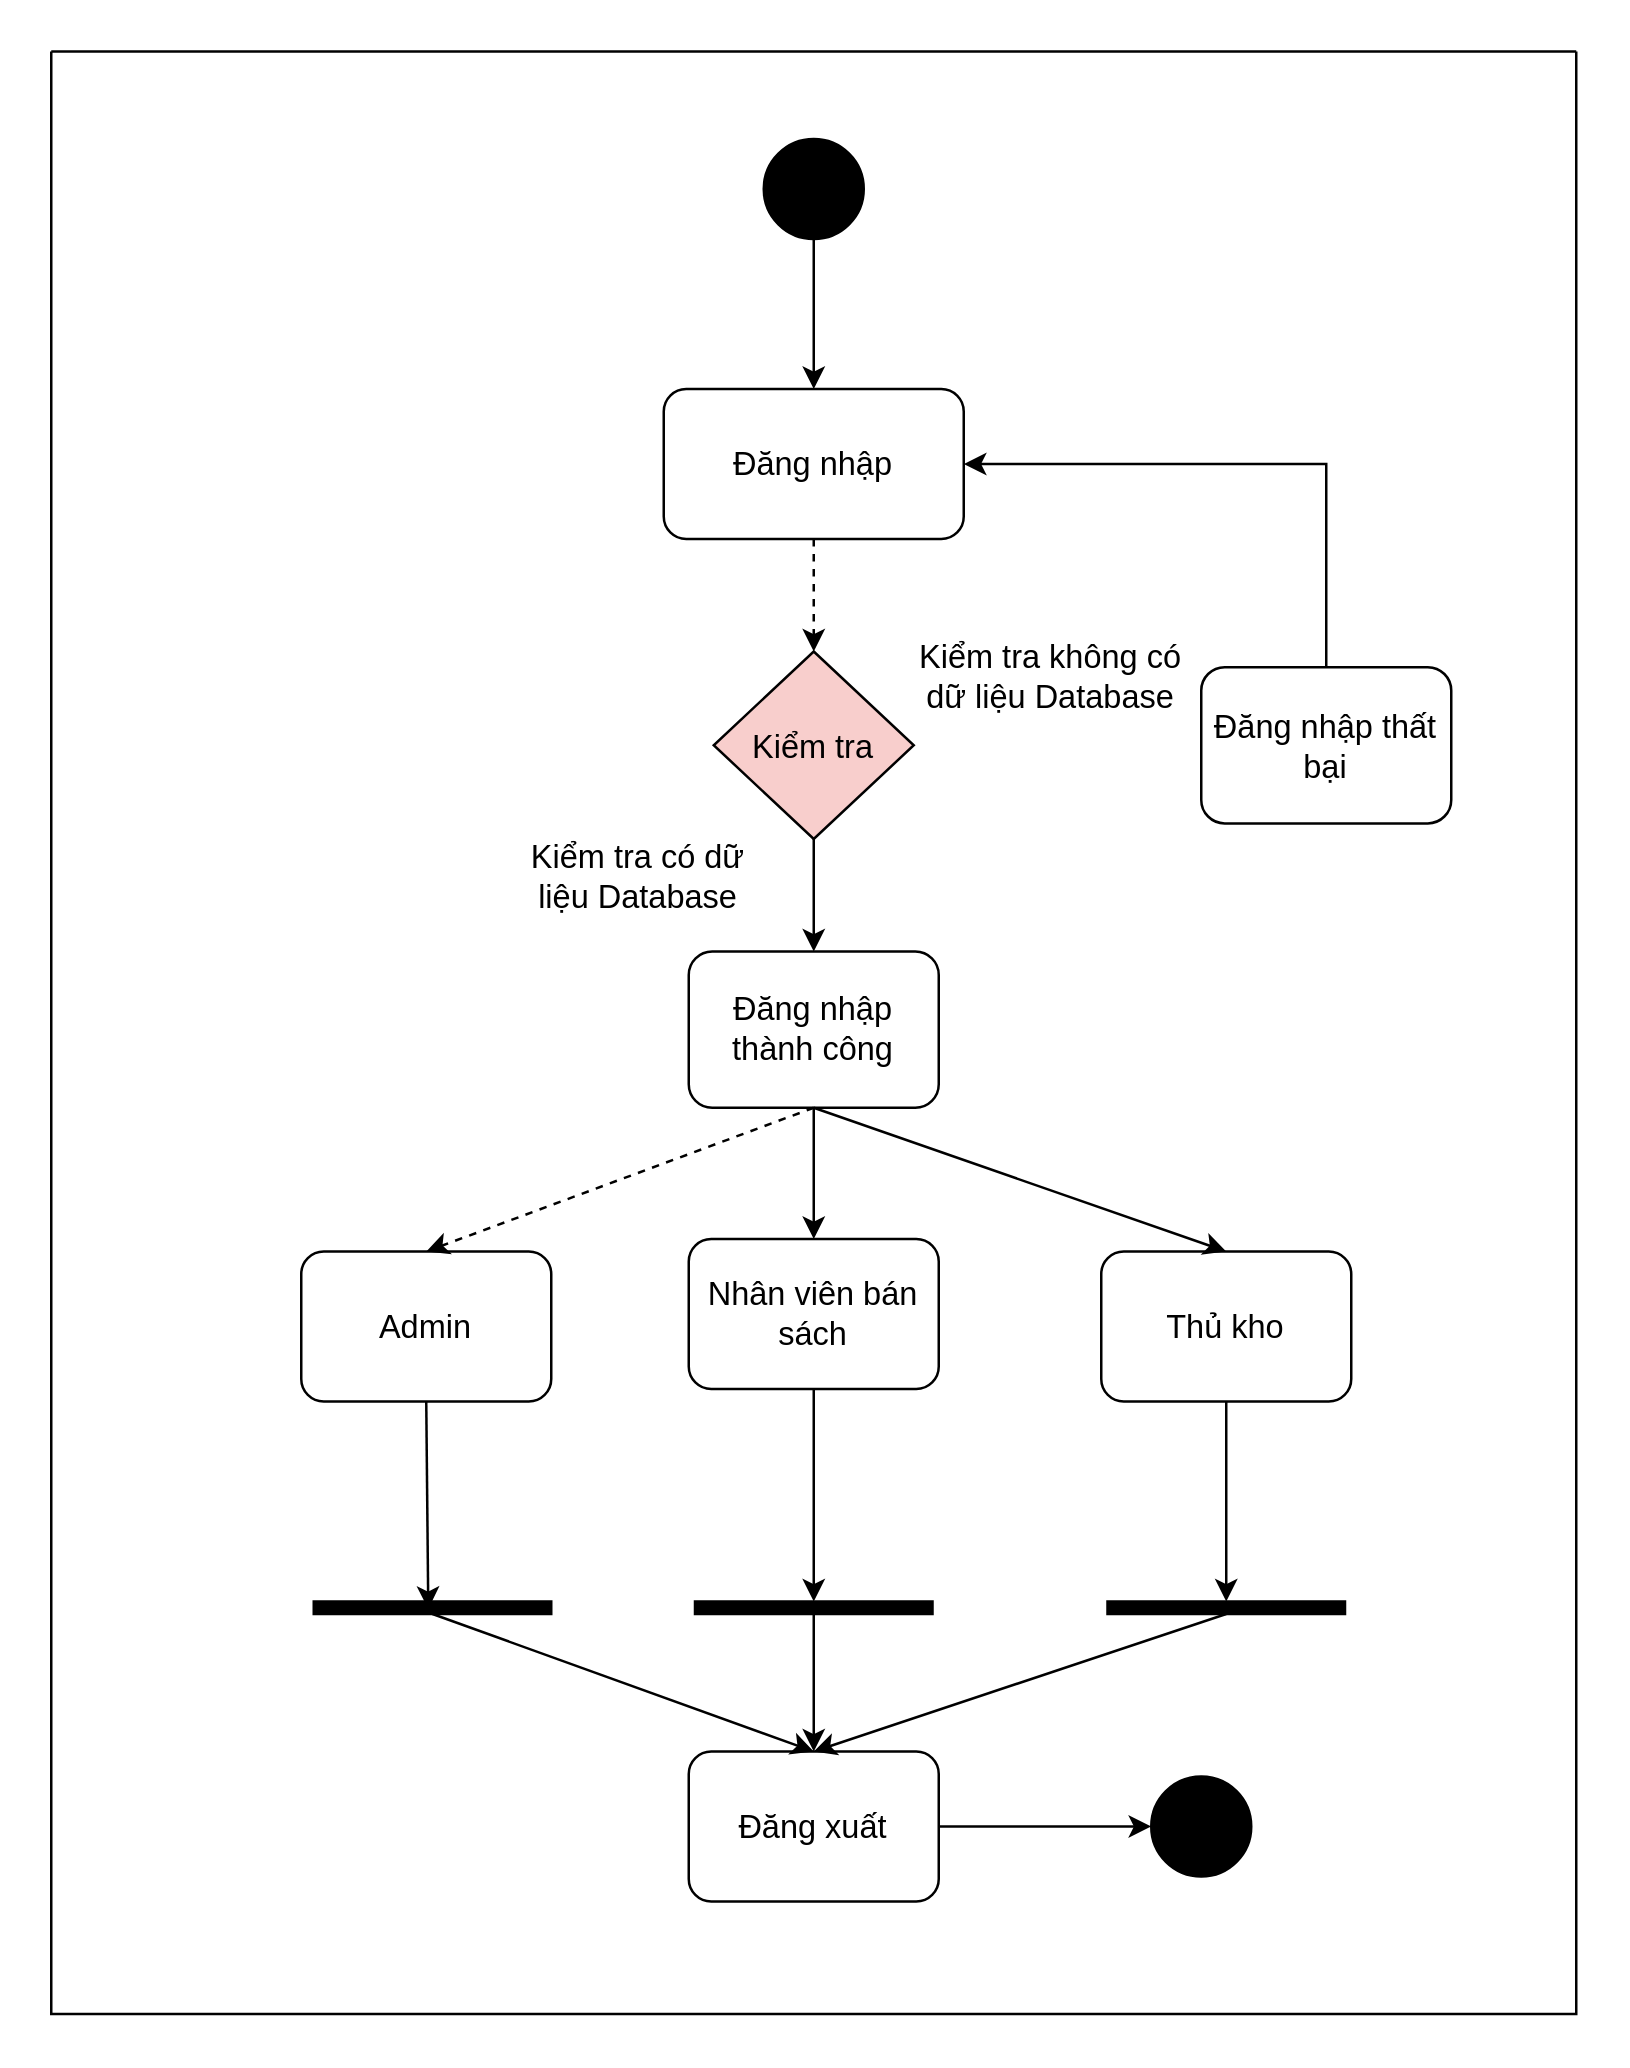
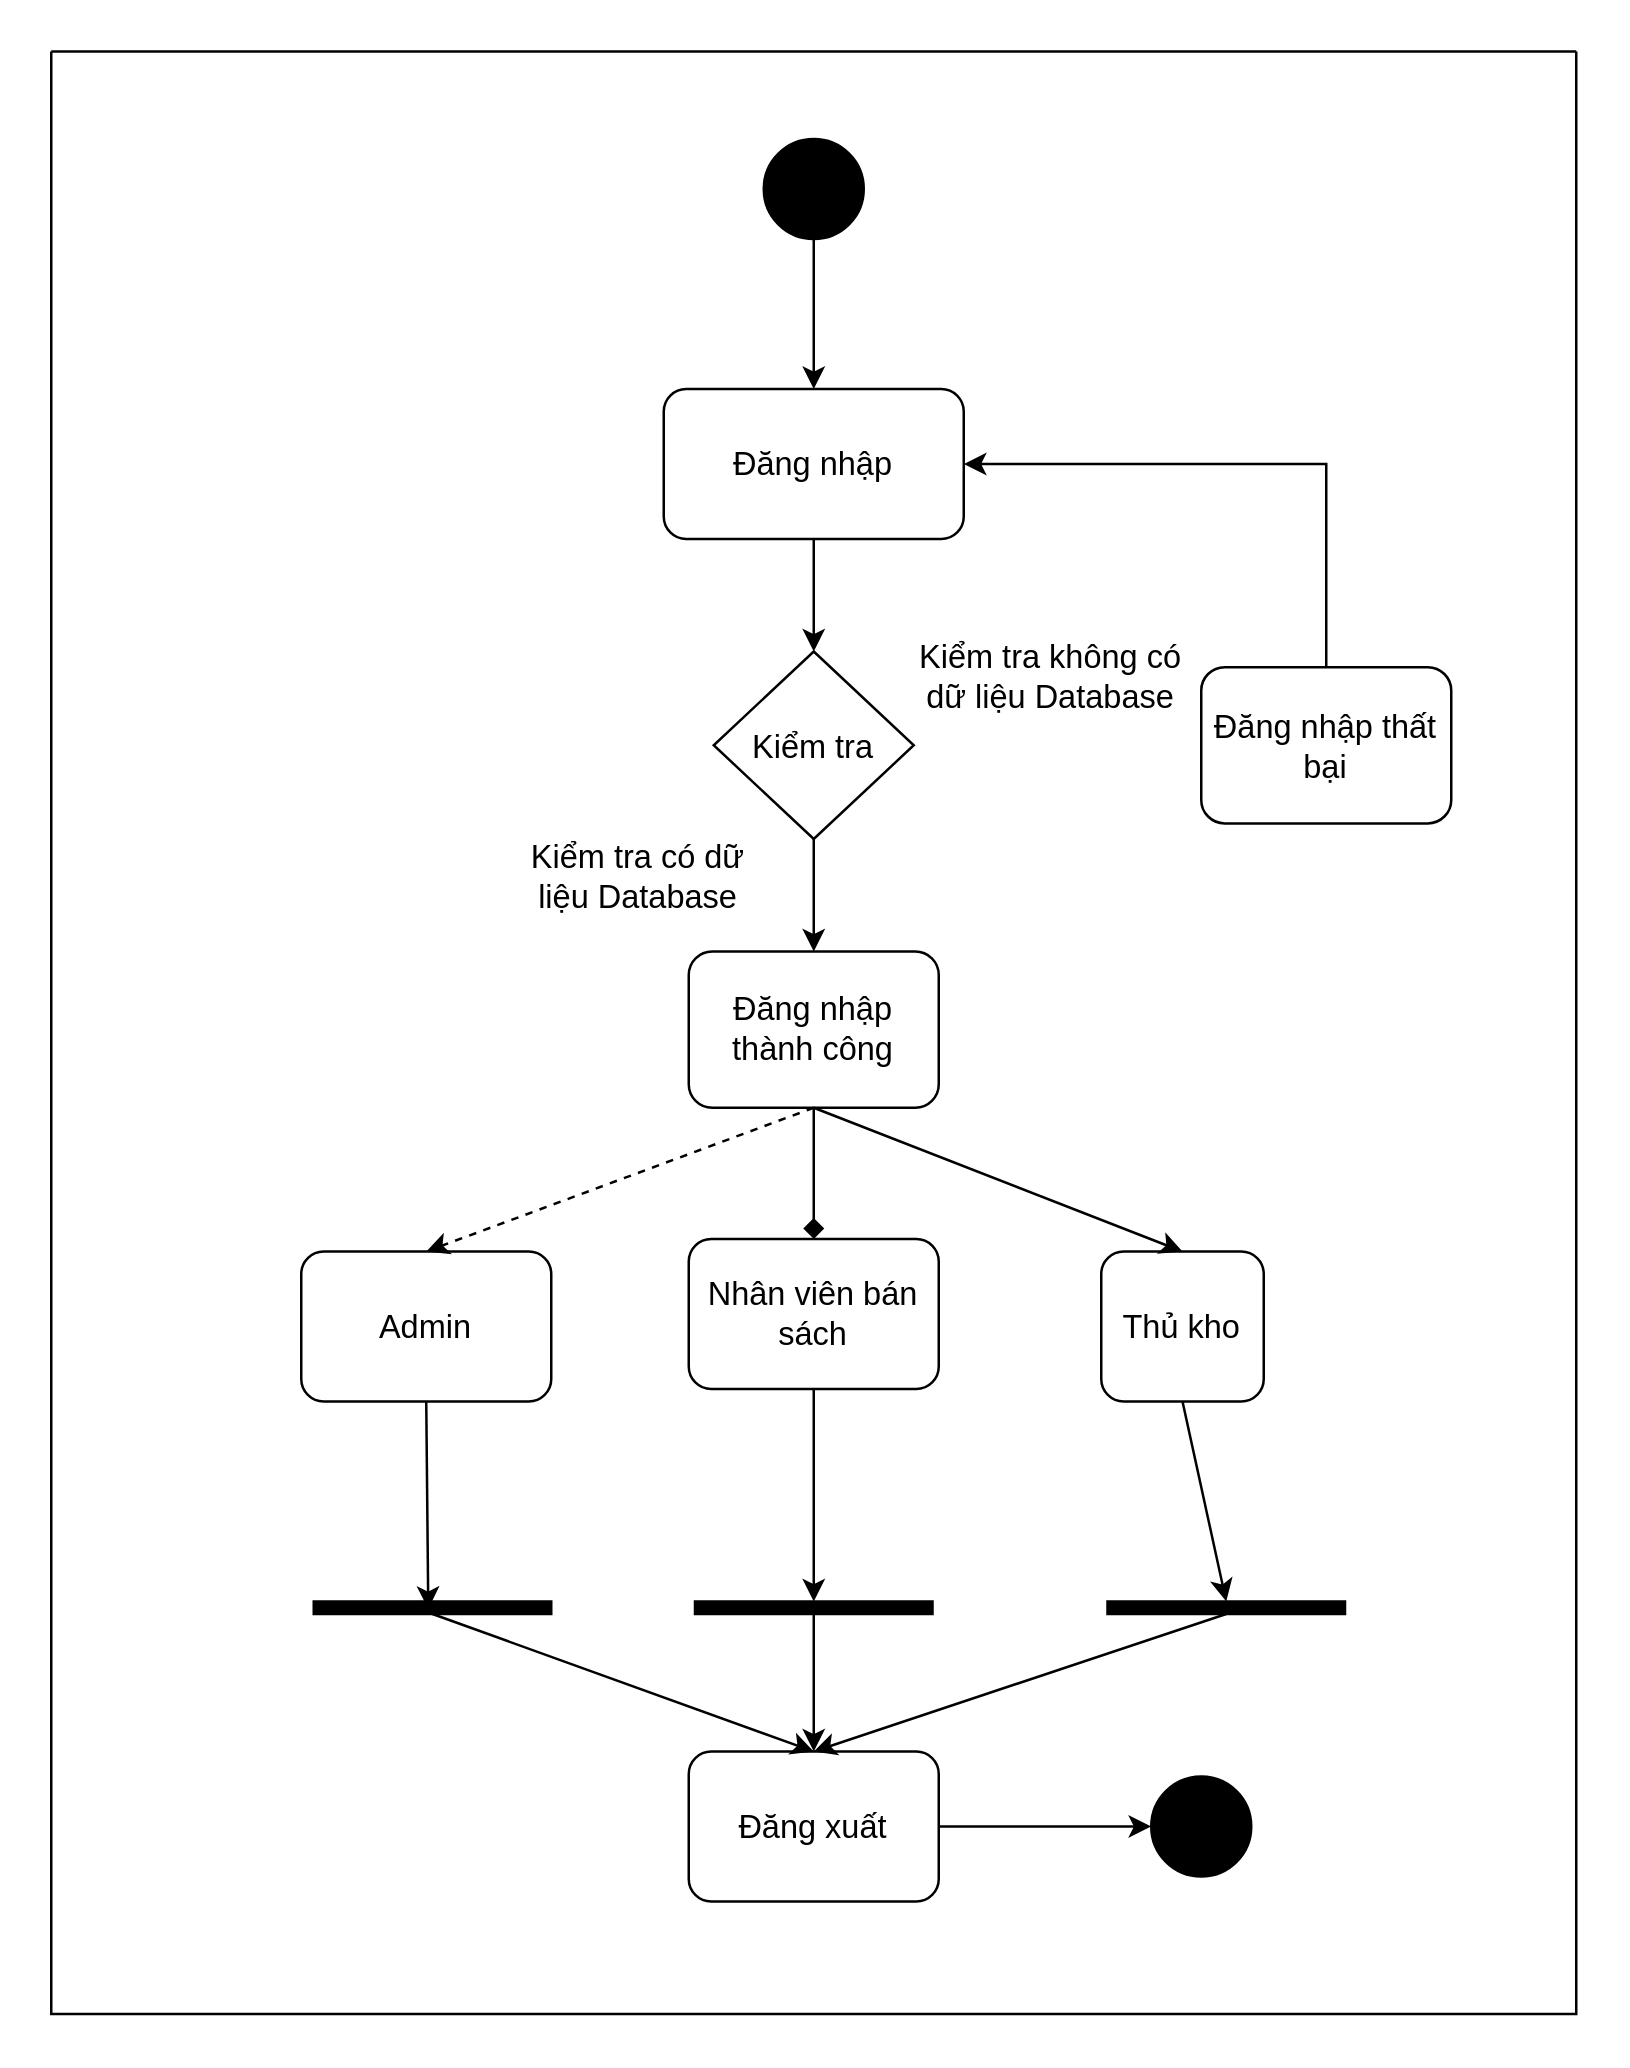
edge "Đăng nhập" -> "Kiểm tra": style dashed -> solid
node "Kiểm tra": fillcolor #f8cecc -> #ffffff
edge "Đăng nhập thành công" -> "Nhân viên bán sách": arrowhead classic -> diamond
node "Thủ kho": size 250x150 -> 163x150
